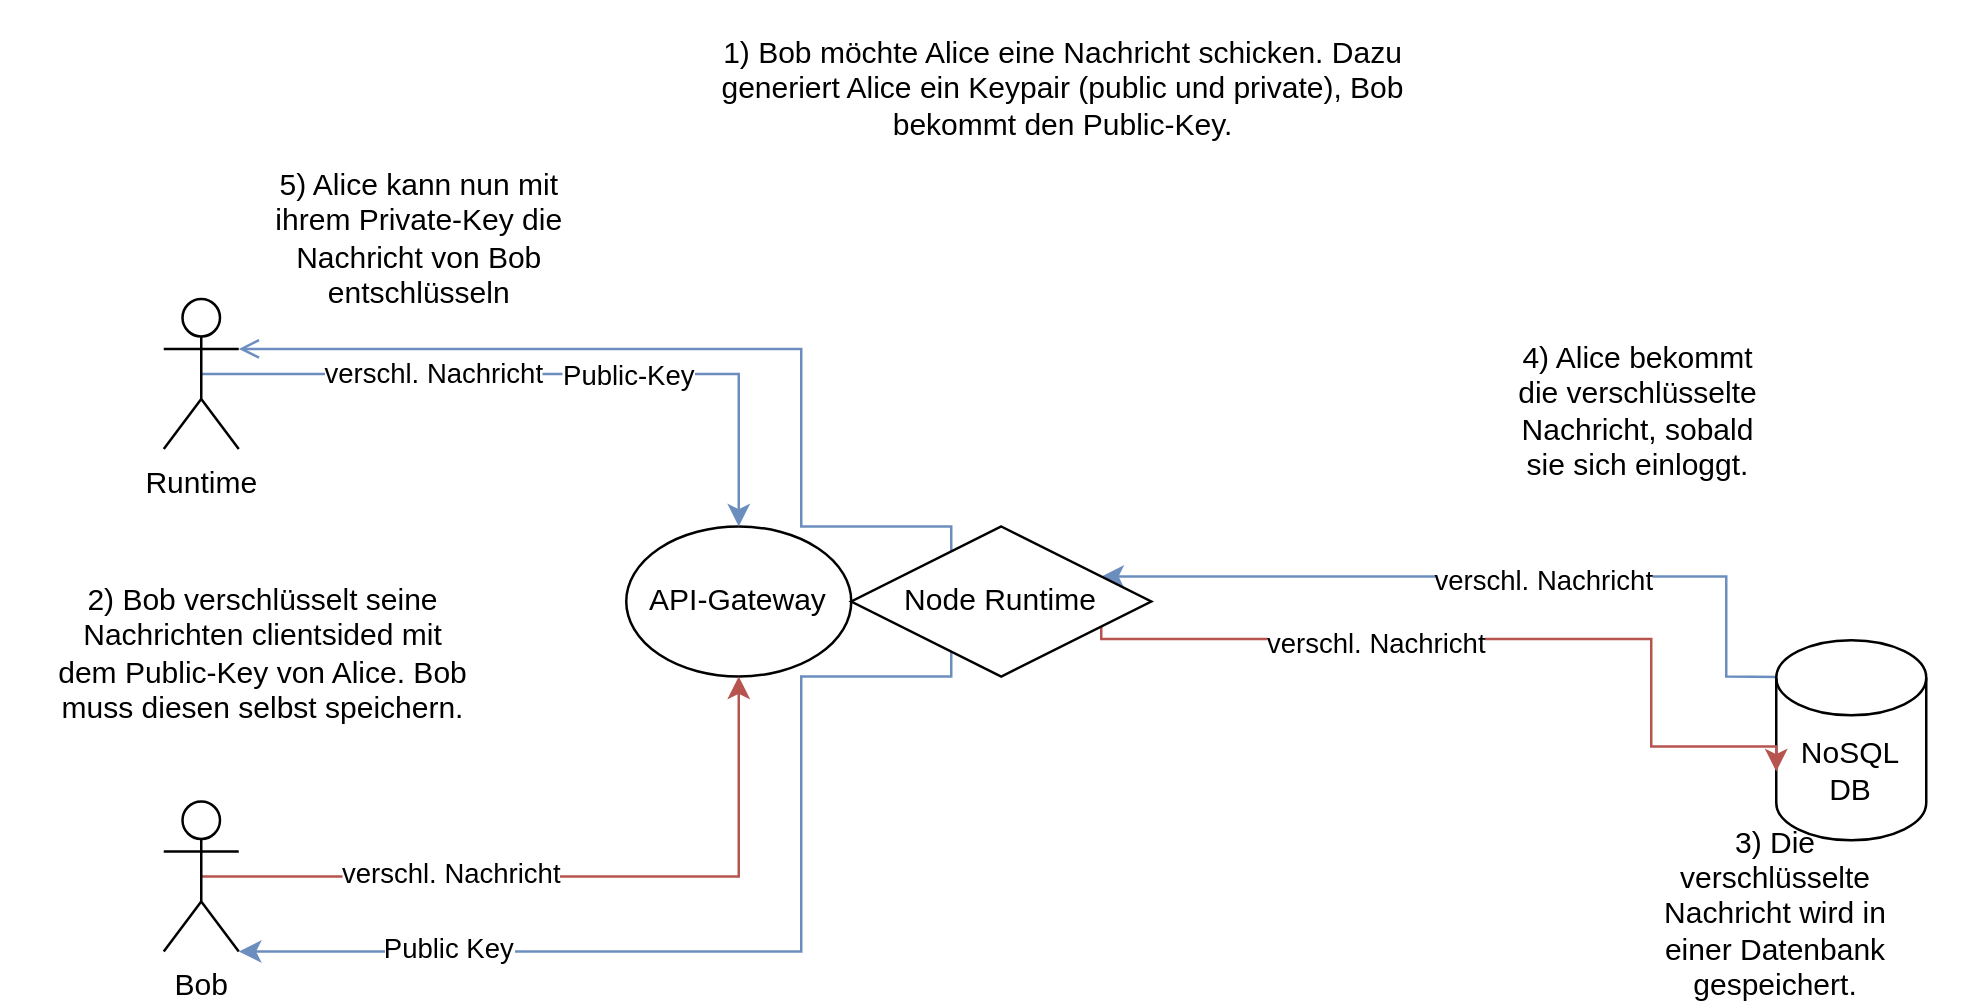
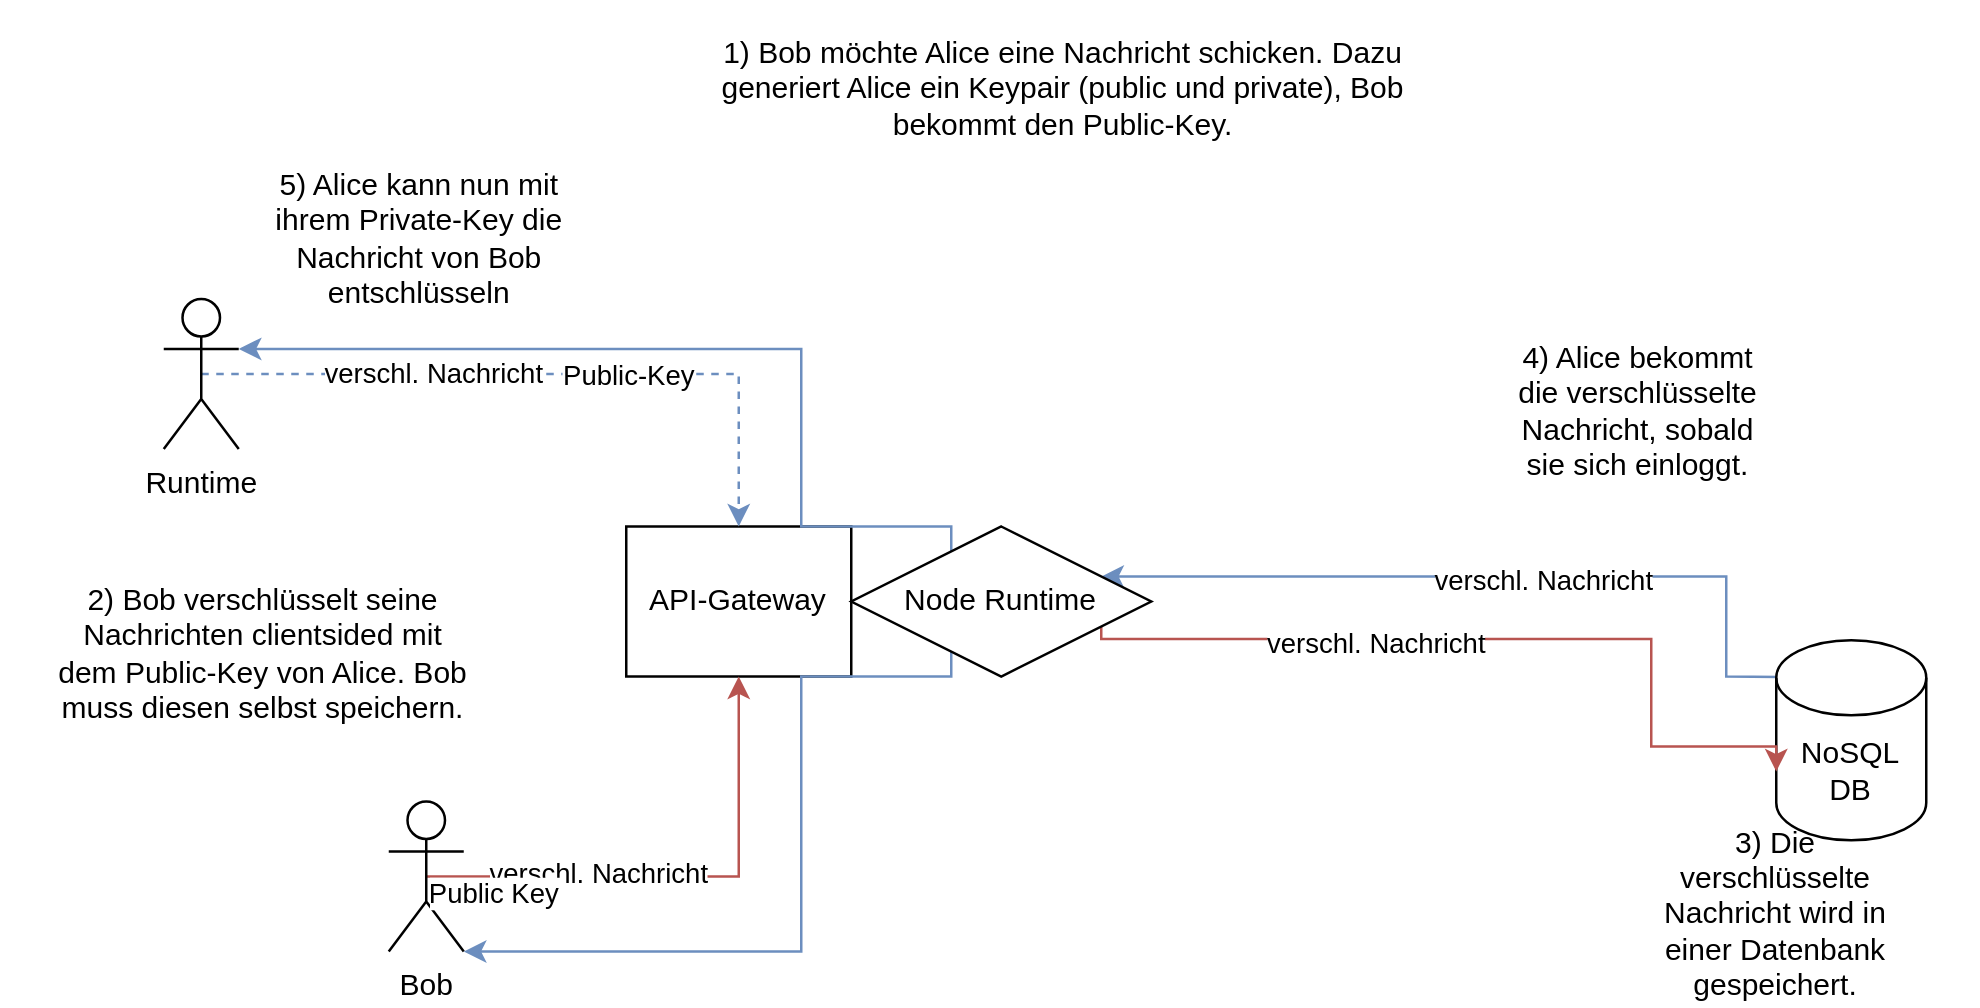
edge "Node Runtime" -> "Runtime": arrowhead open -> classic
edge "Runtime" -> "API-Gateway": style solid -> dashed
node "API-Gateway": shape ellipse -> rectangle
node "Bob": moved (201, 876) -> (426, 876)
